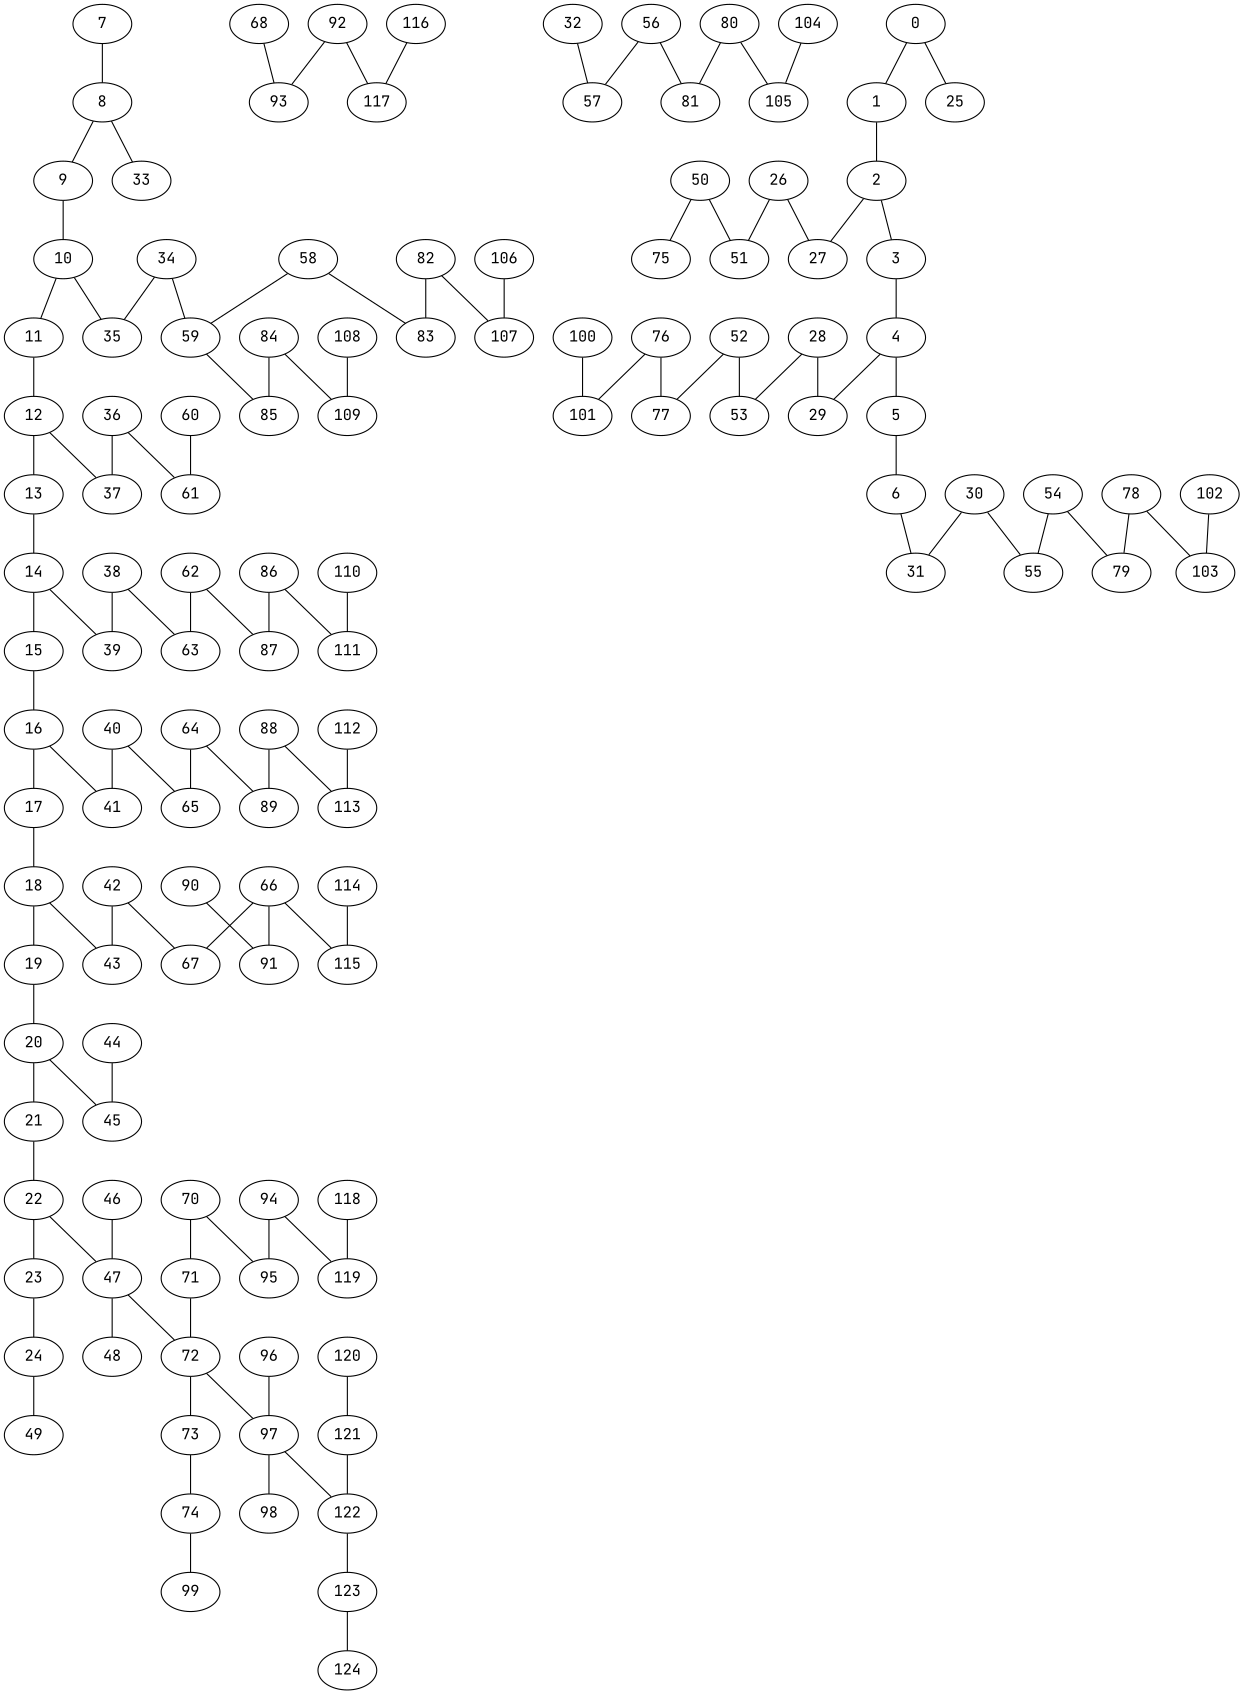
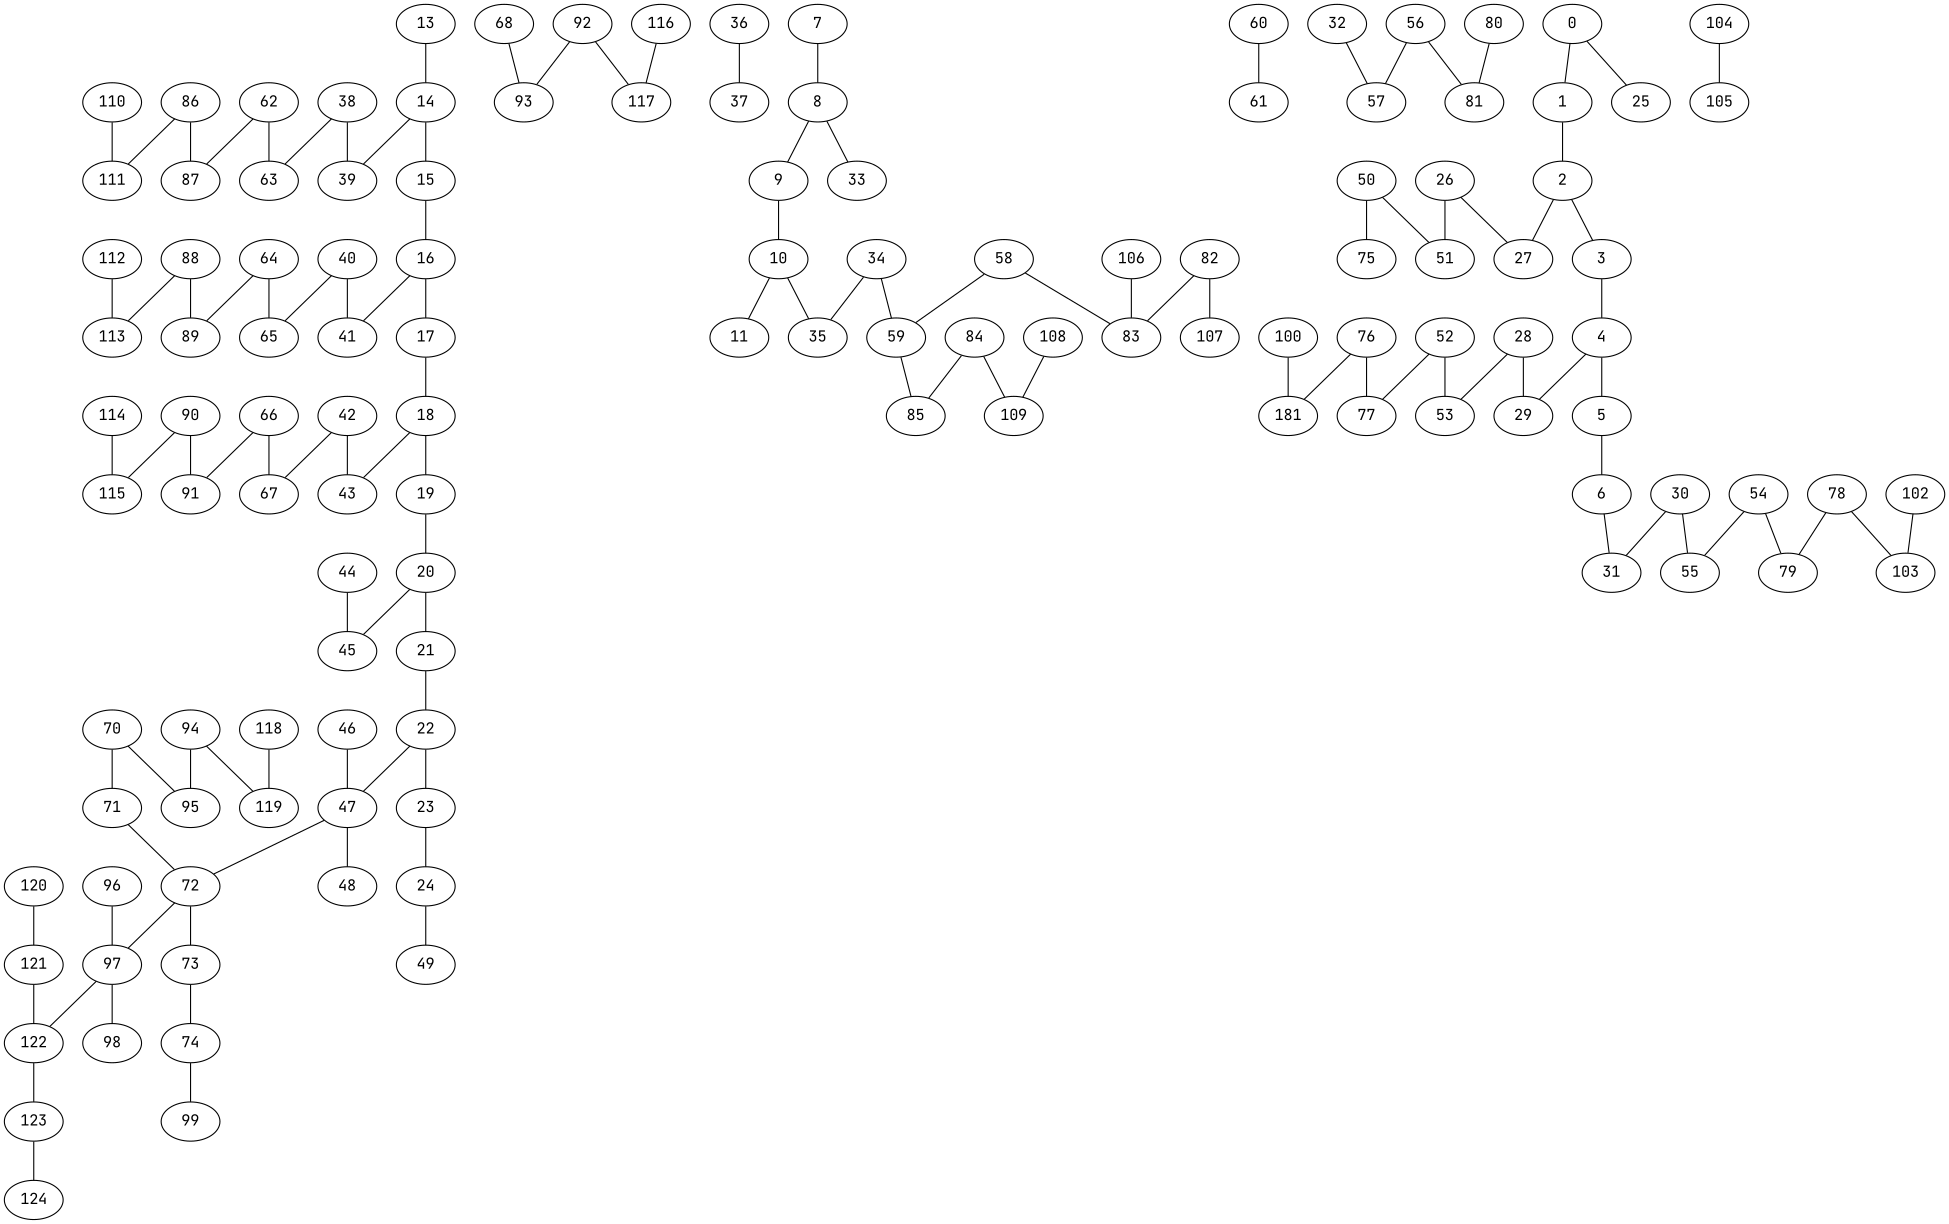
edge "80" -- "105": removed
edge "106" -- "107": now "106" -- "83"
node "12": removed
node "101": label "101" -> "181"
edge "36" -- "61": removed
edge "66" -- "115": now "90" -- "115"
